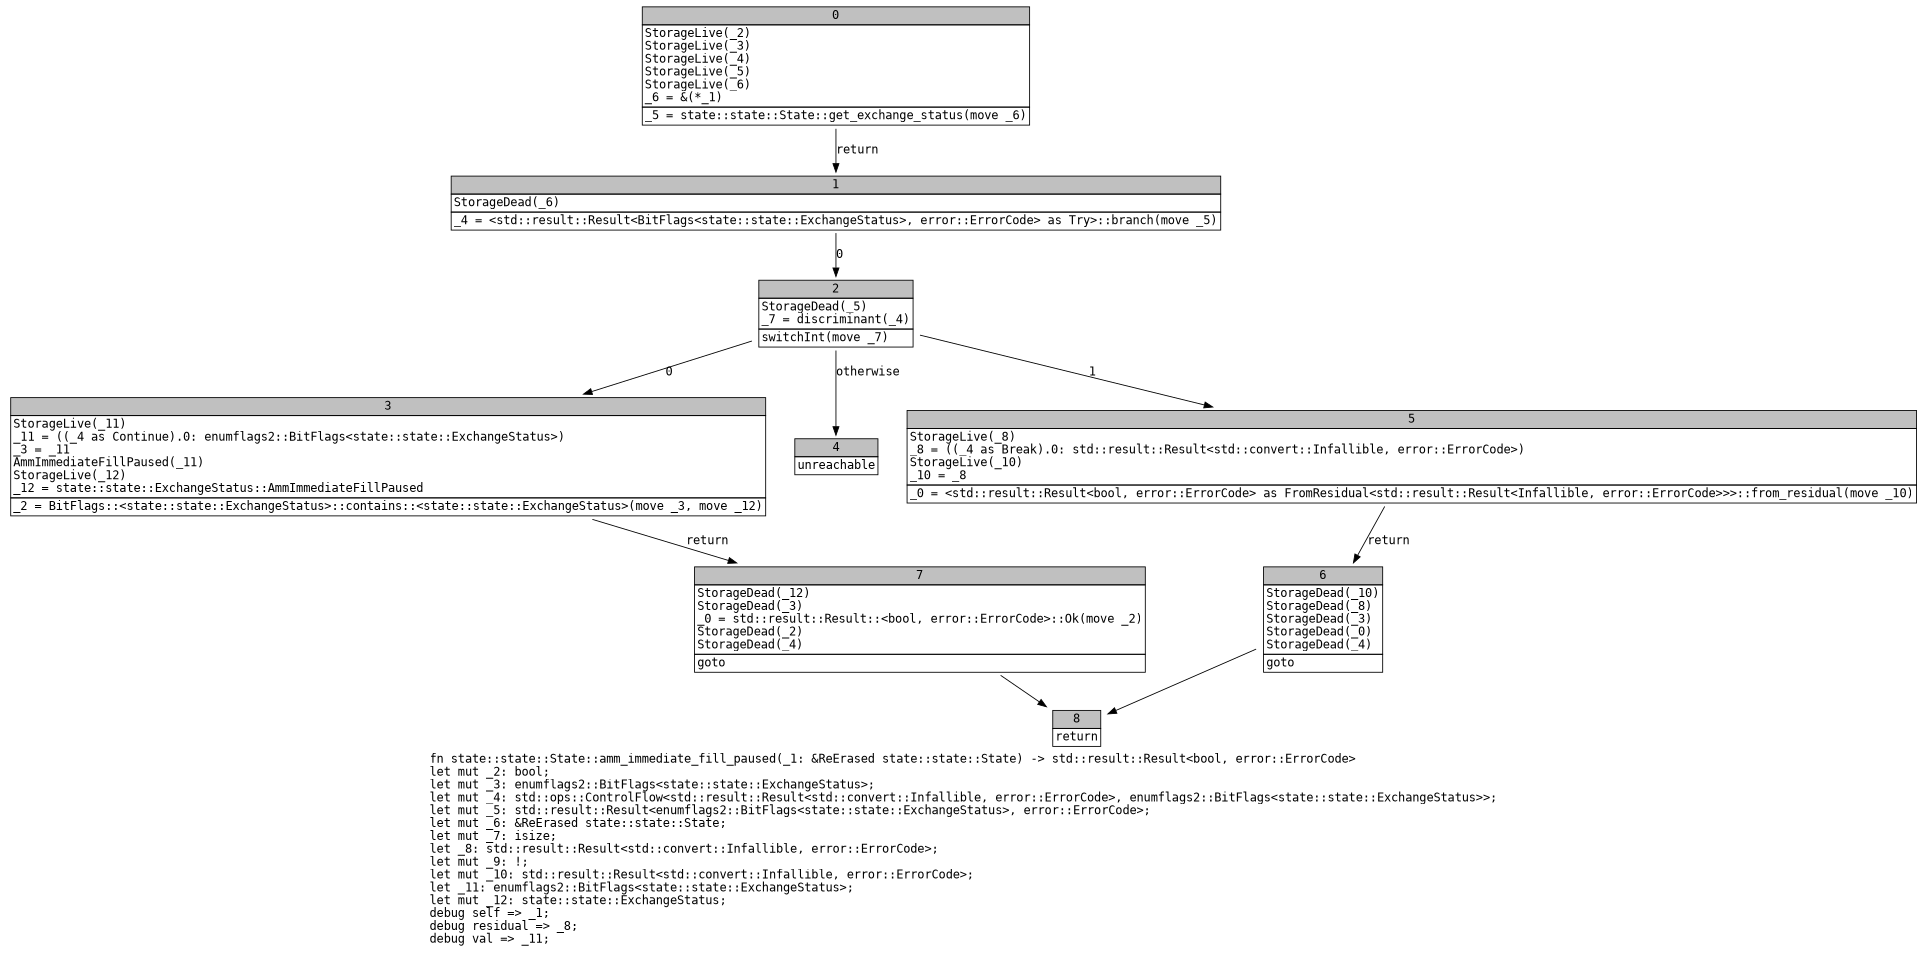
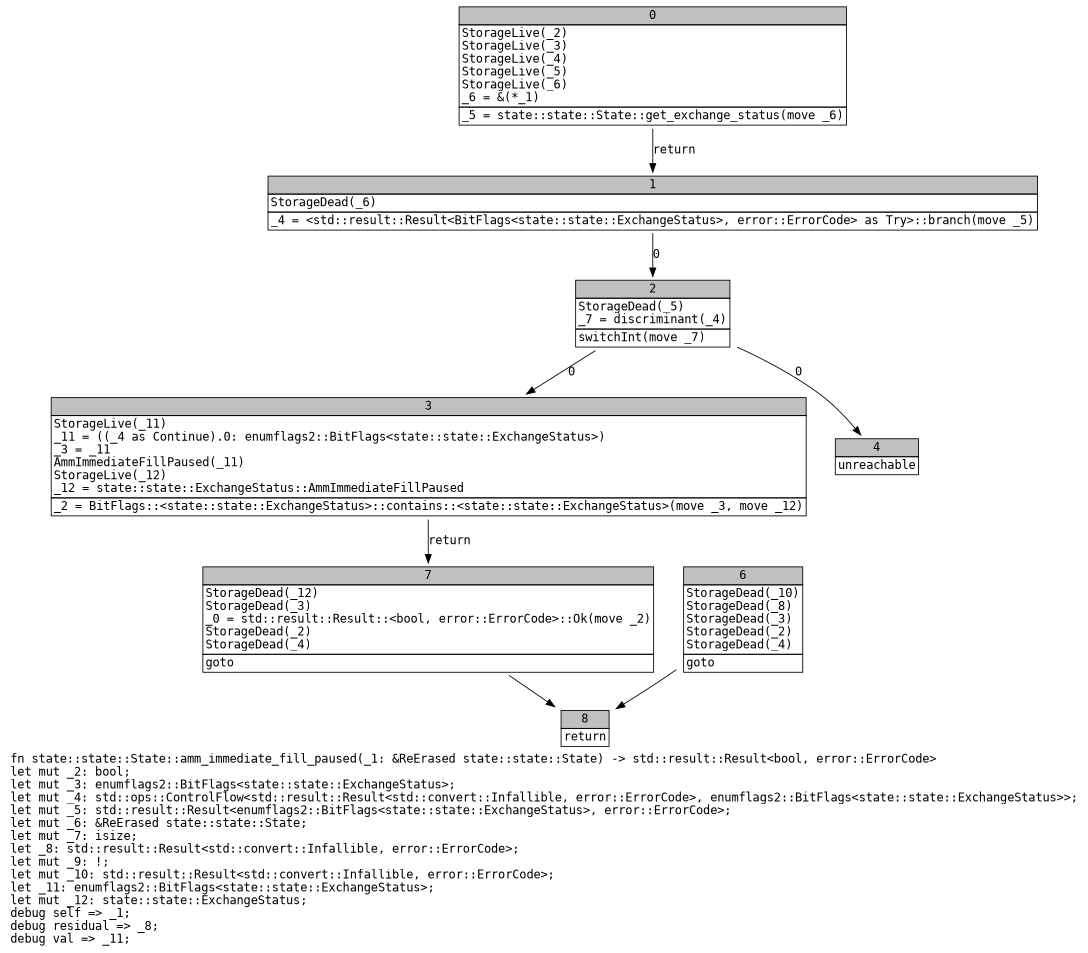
edge "2" -> "4": label "otherwise" -> "0"
node "5": removed
node "6": text "StorageDead(_0)" -> "StorageDead(_2)"
